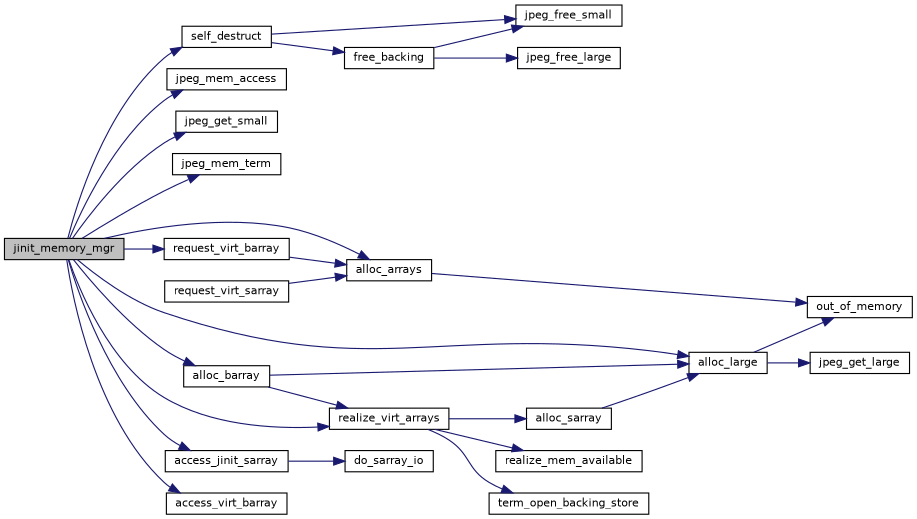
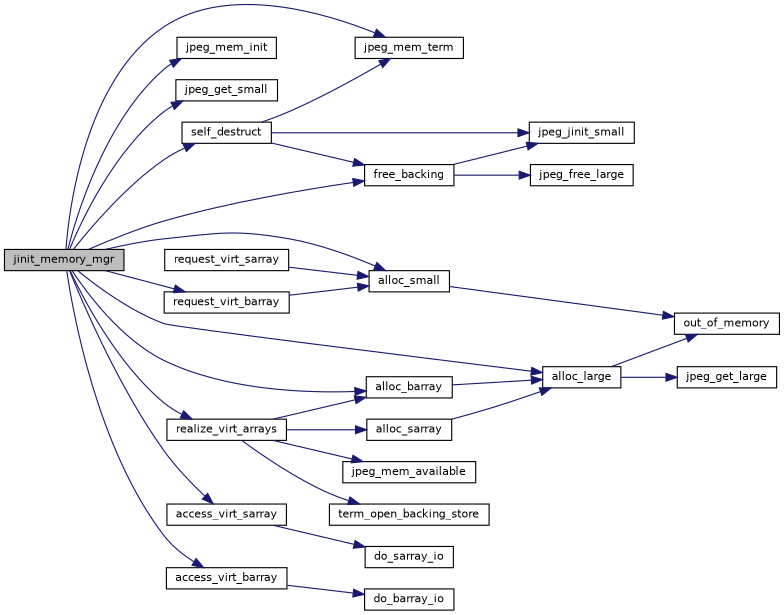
node "jpeg_free_small": label "jpeg_free_small" -> "jpeg_jinit_small"
node "jpeg_mem_access": label "jpeg_mem_access" -> "jpeg_mem_init"
edge "self_destruct" -> "jpeg_mem_term": added
edge "jinit_memory_mgr" -> "free_backing": added
node "alloc_arrays": label "alloc_arrays" -> "alloc_small"
edge "alloc_barray" -> "realize_virt_arrays": reversed
node "access_jinit_sarray": label "access_jinit_sarray" -> "access_virt_sarray"
node "realize_mem_available": label "realize_mem_available" -> "jpeg_mem_available"
node "do_barray_io": added
